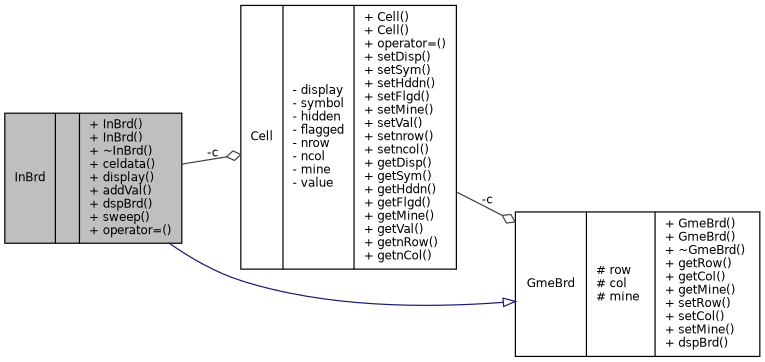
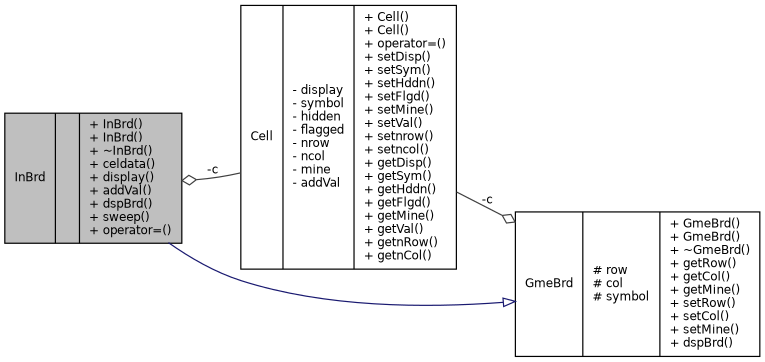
edge "InBrd" -> "Cell": reversed
node "Cell": text "- value" -> "- addVal"
node "GmeBrd": text "# mine" -> "# symbol"
